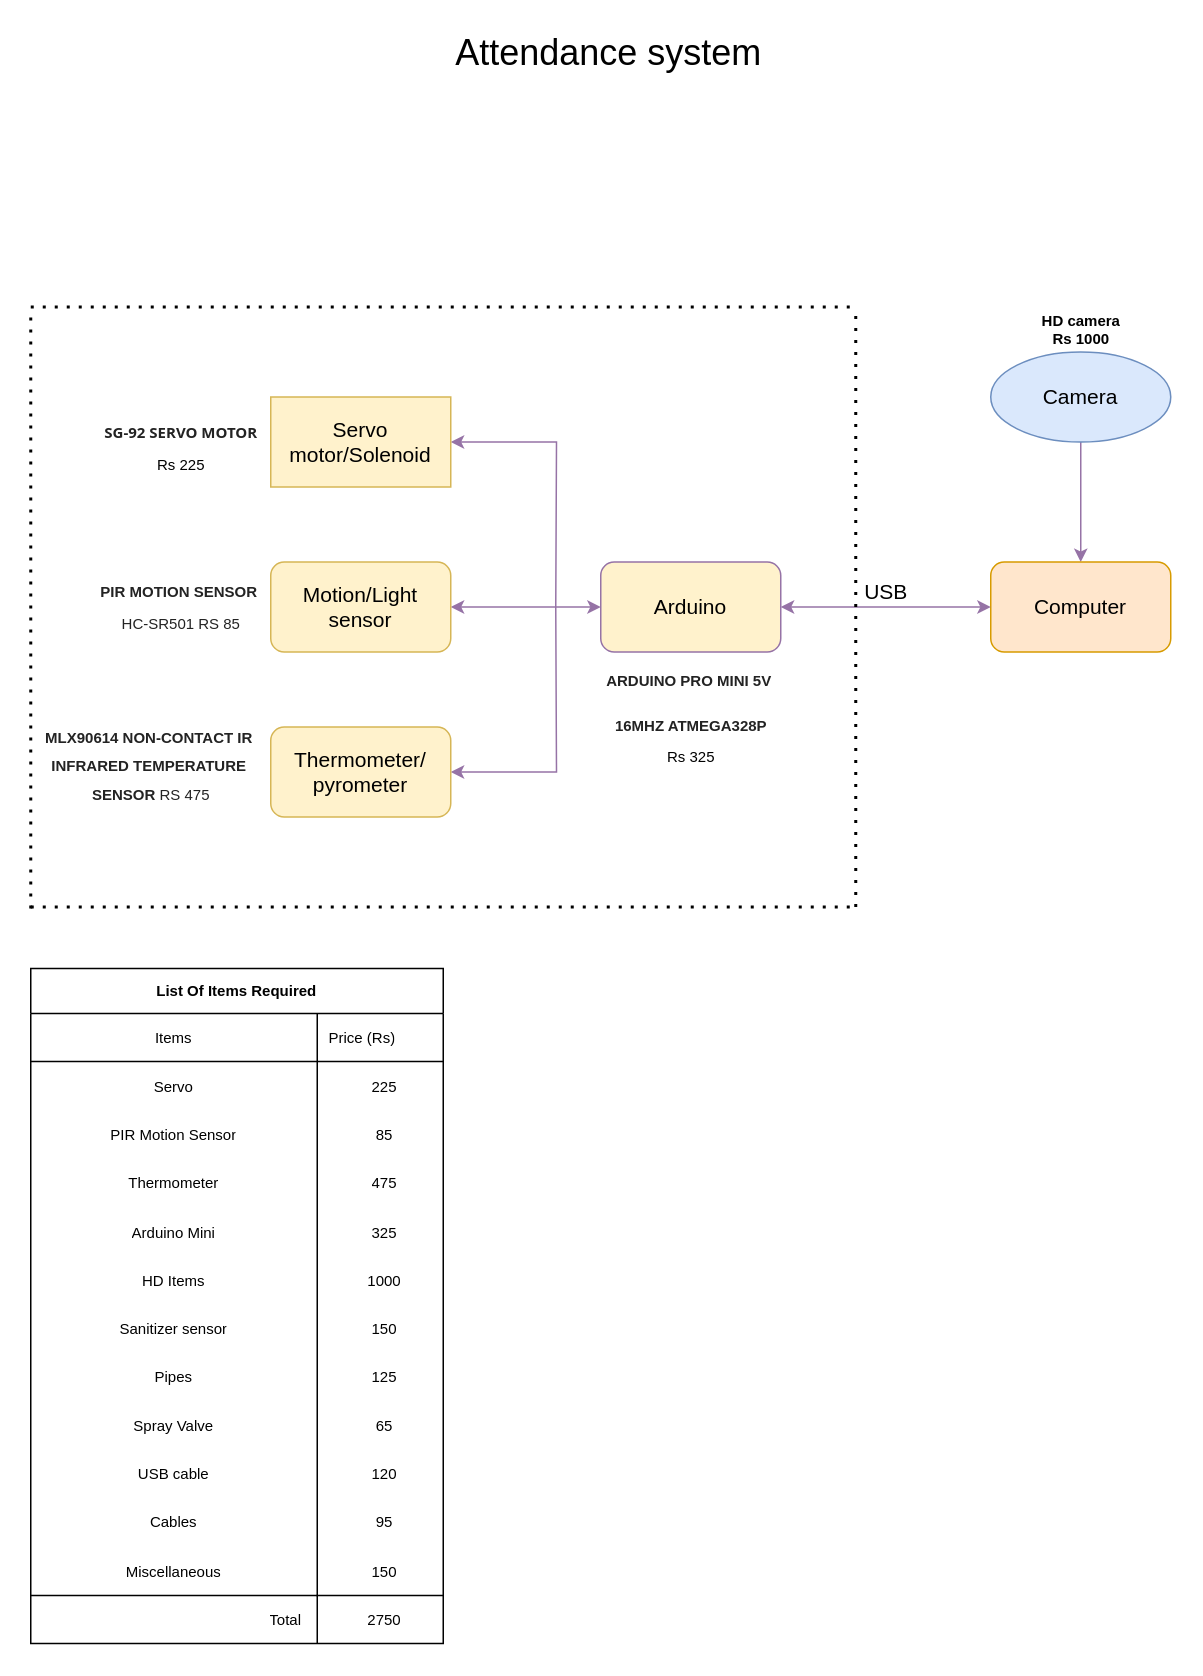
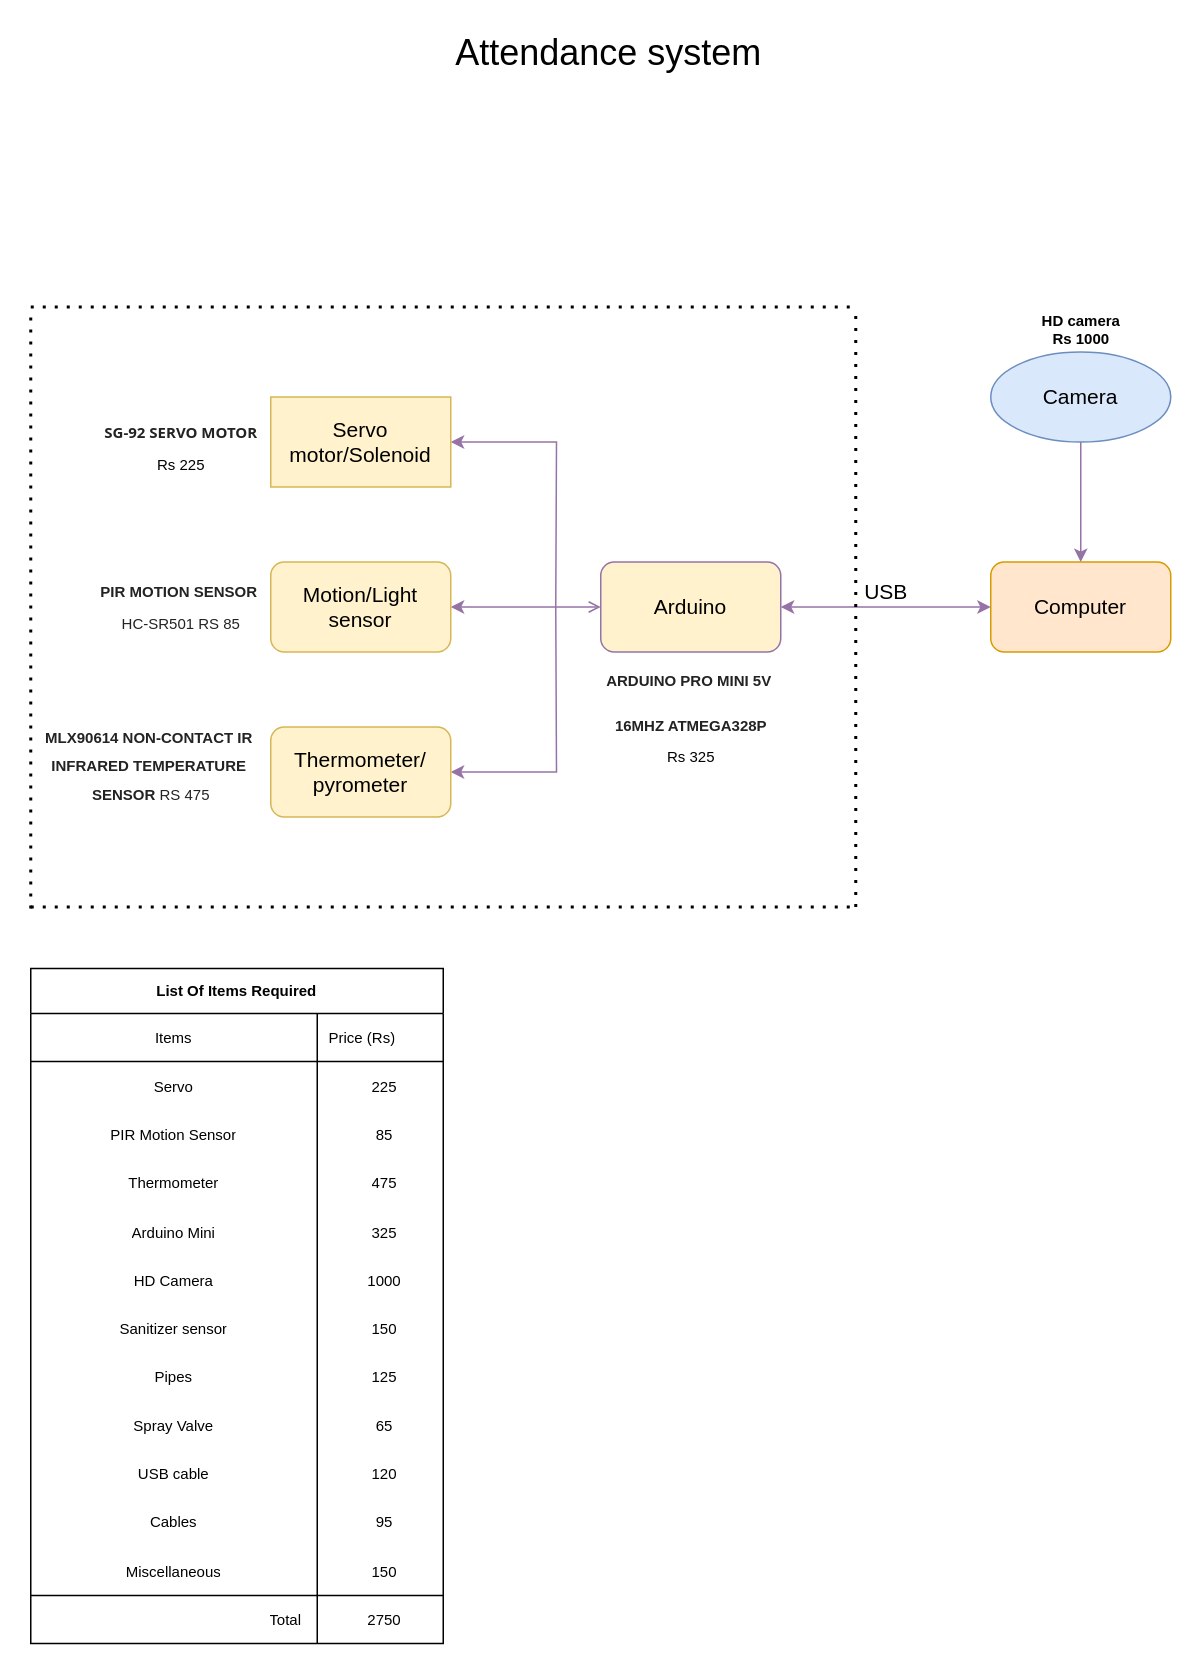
edge "Motion/Light sensor" -- "Arduino": arrowhead classic -> open
node "HD Items": label "HD Items" -> "HD Camera"
